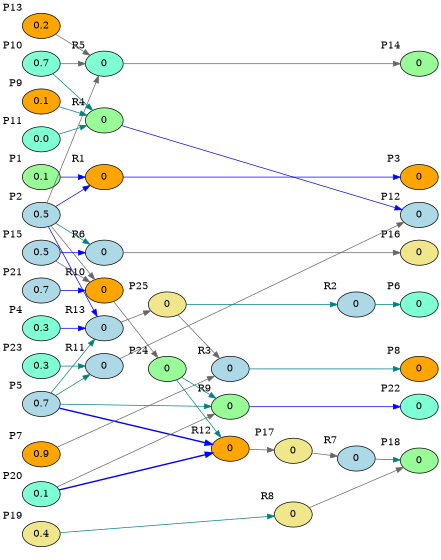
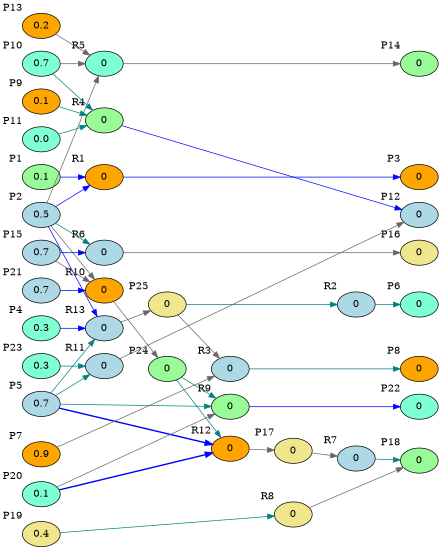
node "0.5 P15": label "0.5 P15" -> "0.7 P15"
